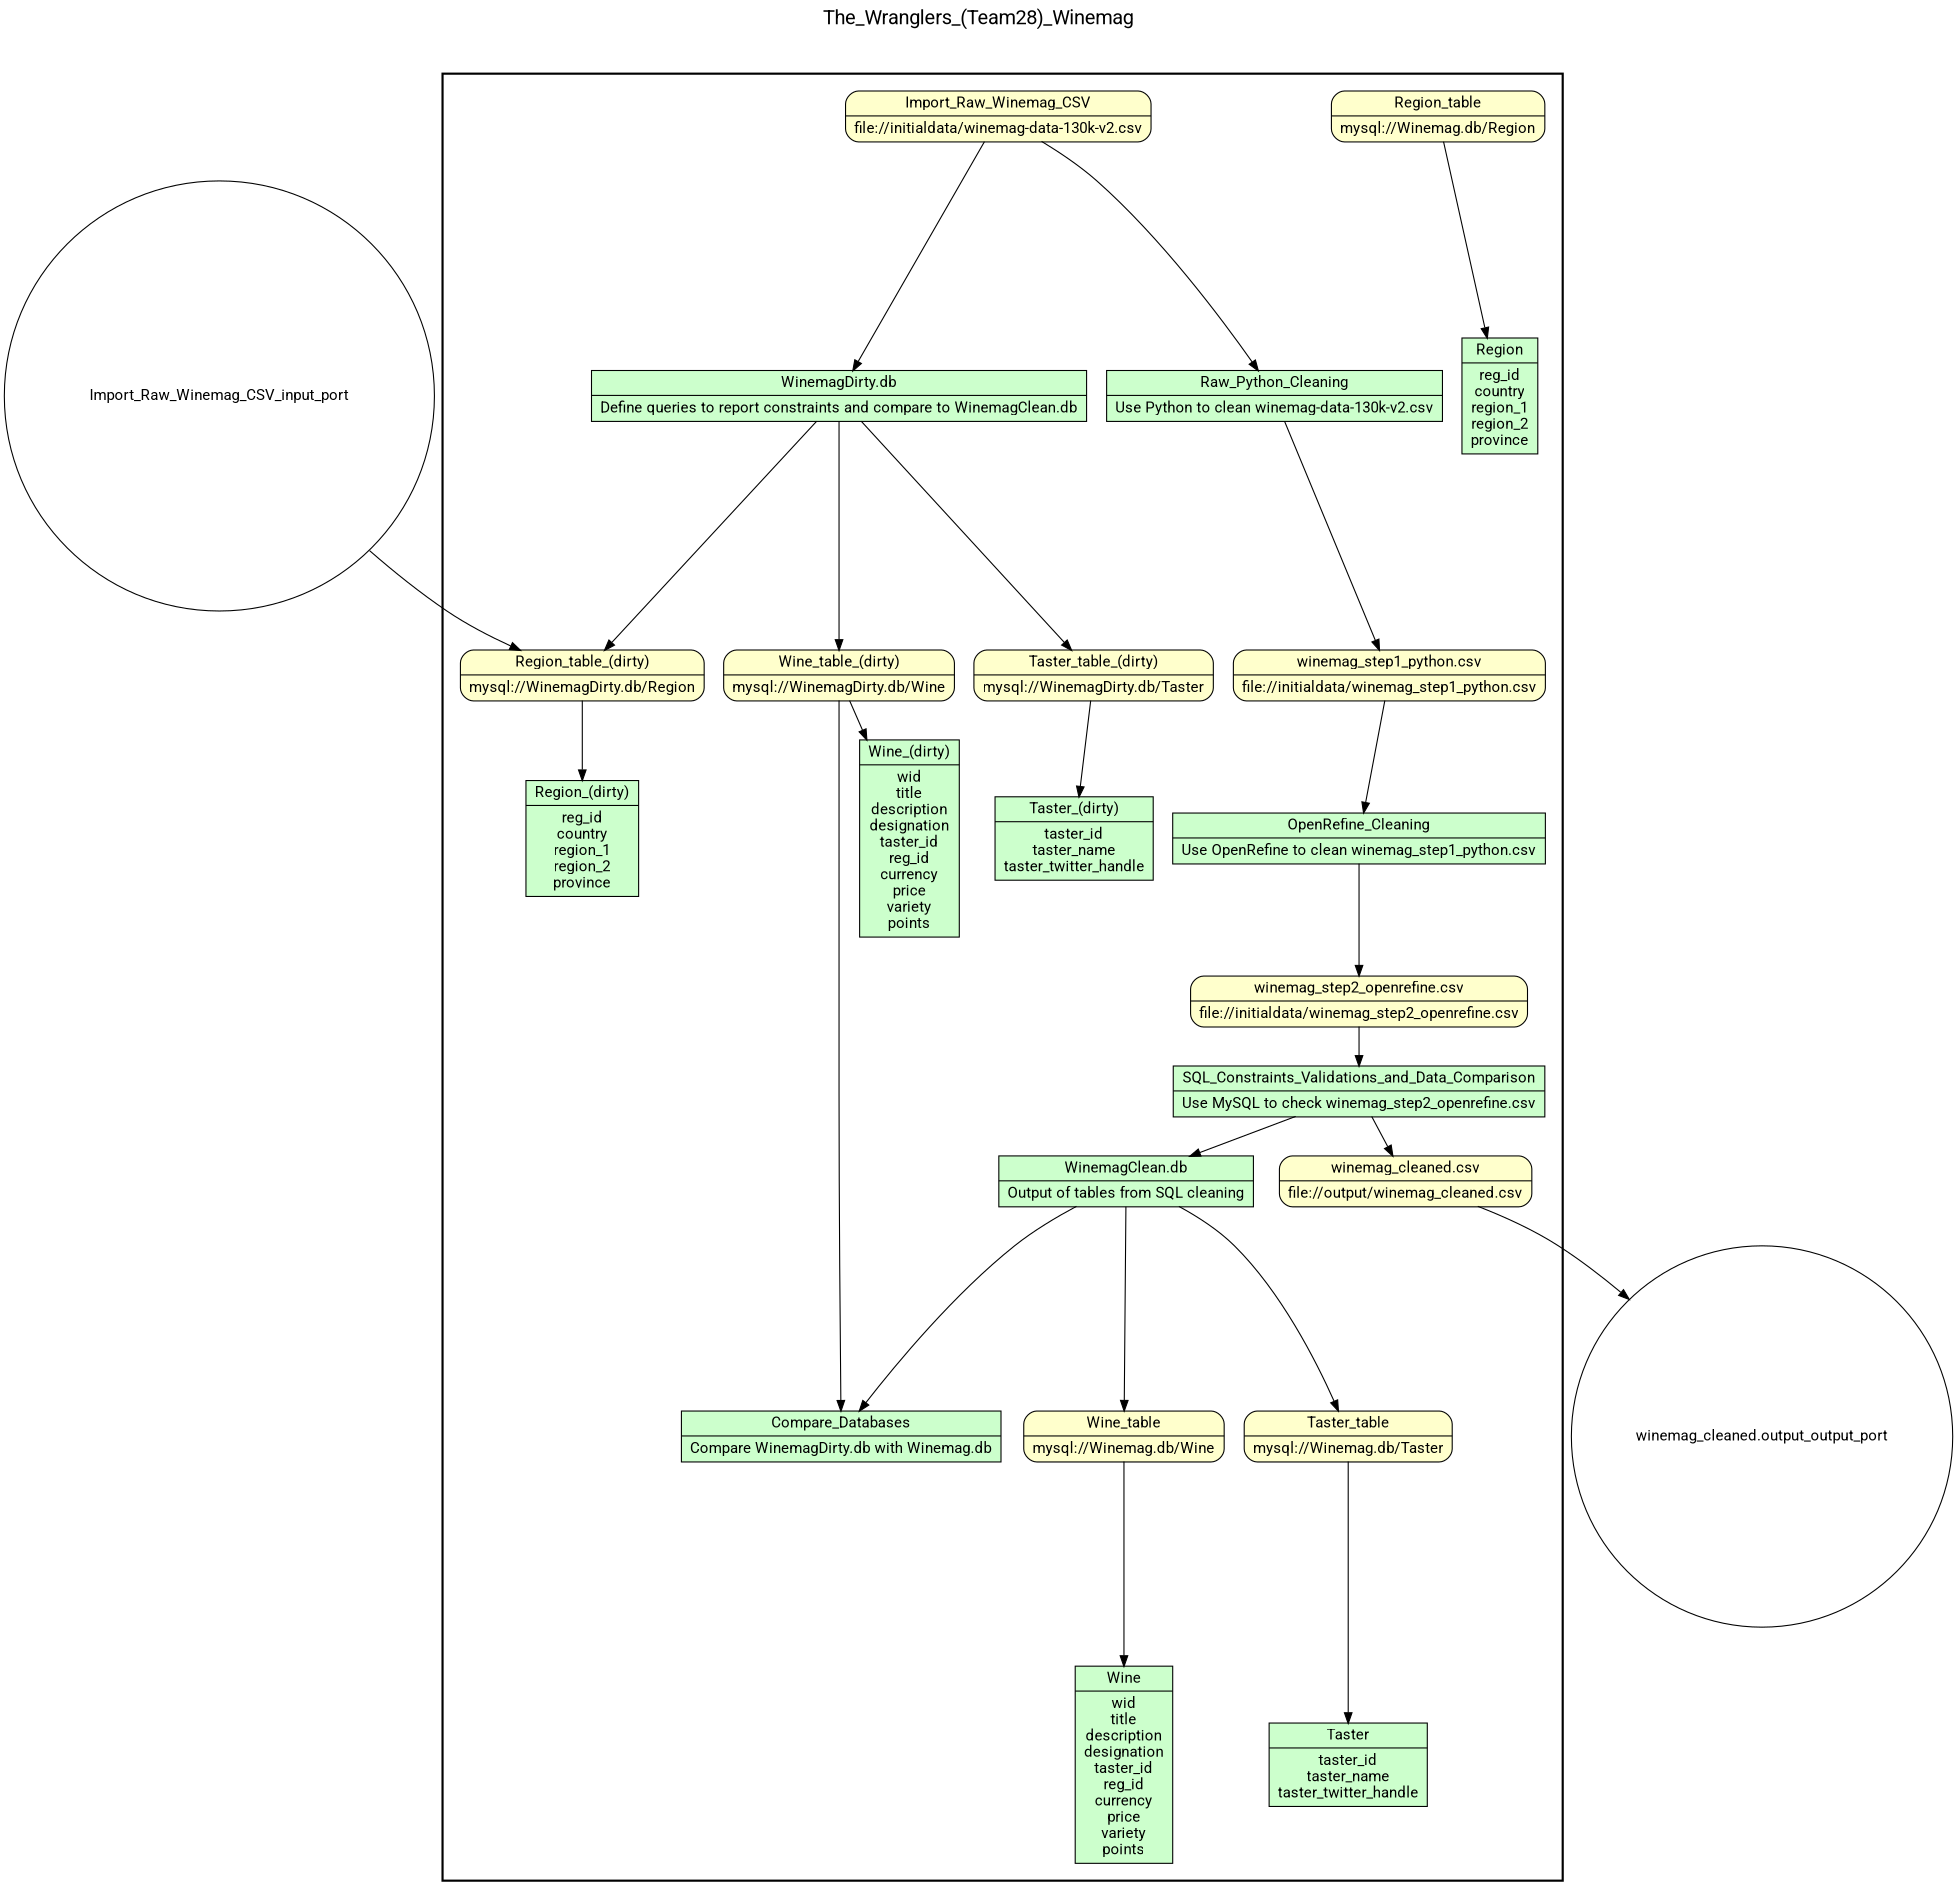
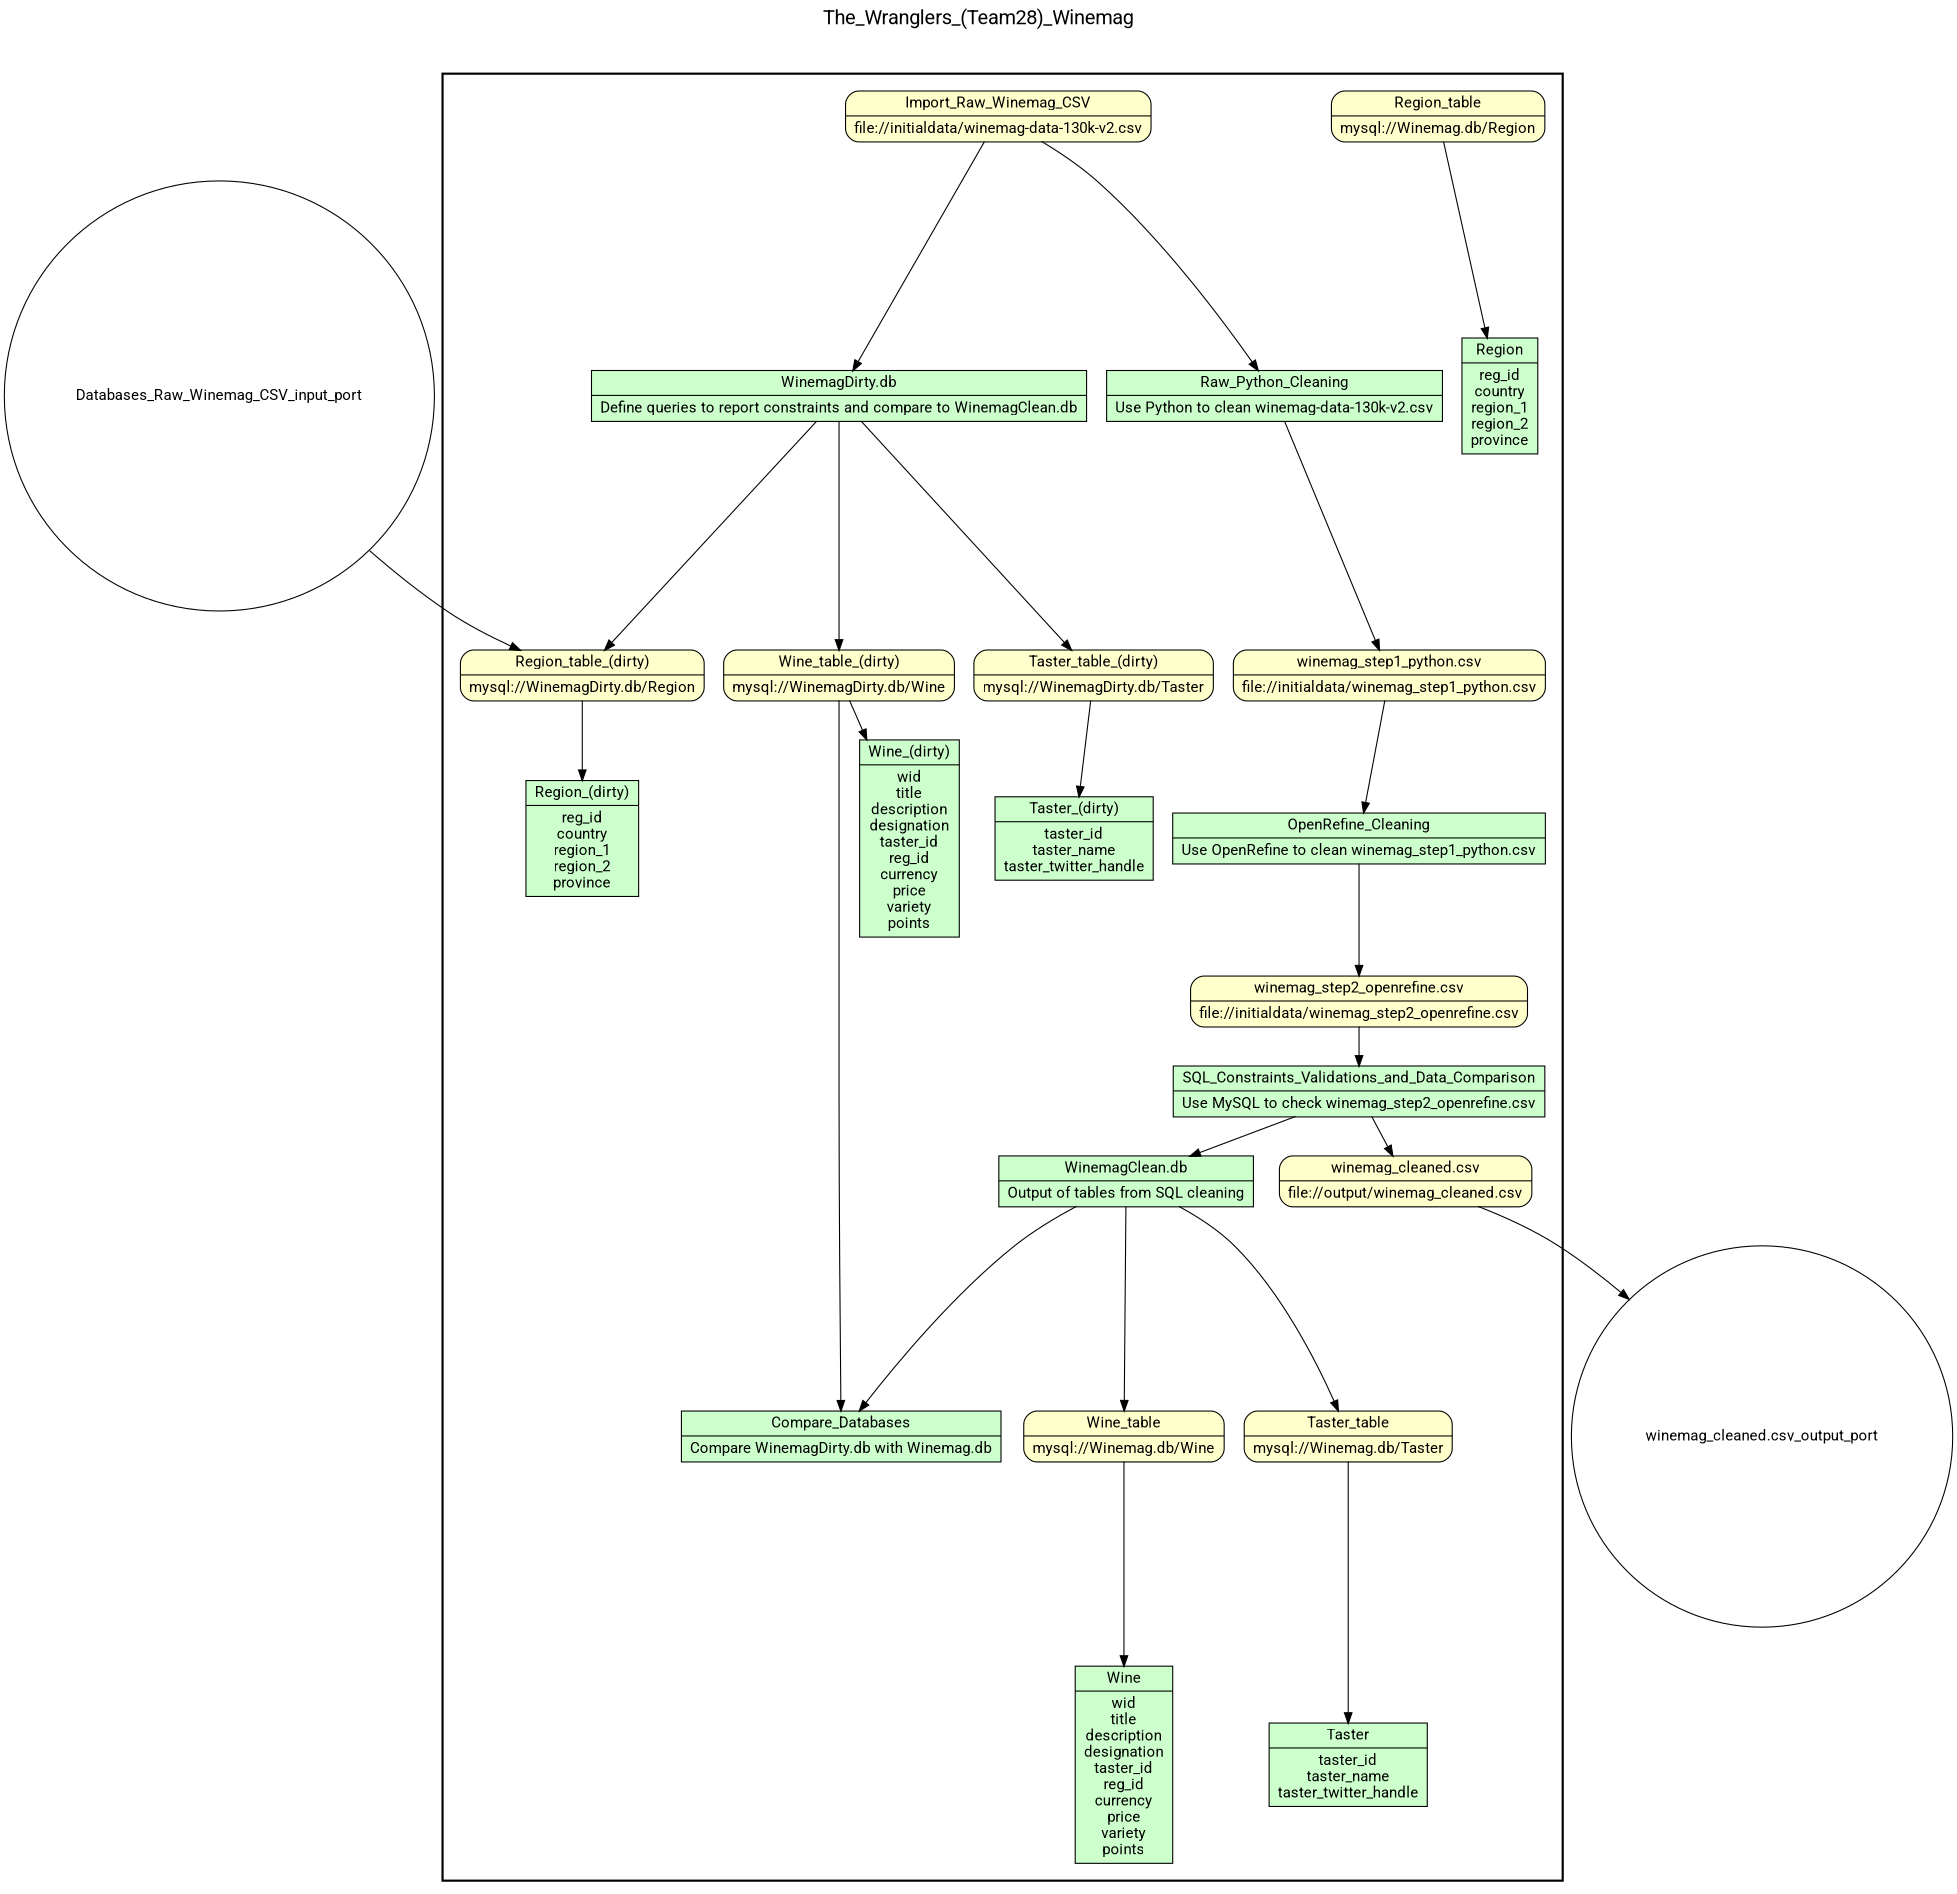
node "Import_Raw_Winemag_CSV_input_port": label "Import_Raw_Winemag_CSV_input_port" -> "Databases_Raw_Winemag_CSV_input_port"
node "winemag_cleaned.output_output_port": label "winemag_cleaned.output_output_port" -> "winemag_cleaned.csv_output_port"
